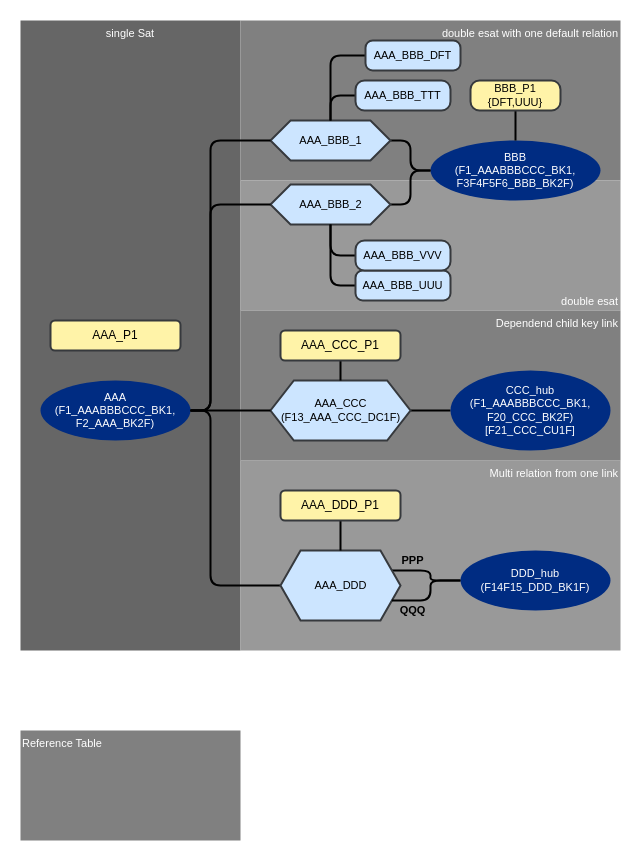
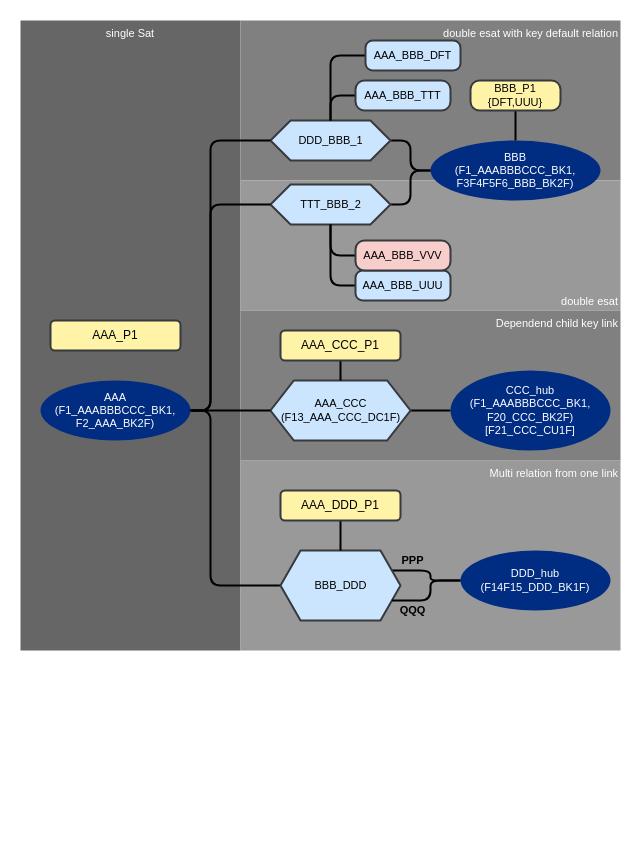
node "double esat with one default relation": label "double esat with one default relation" -> "double esat with key default relation"
node "AAA_BBB_1": label "AAA_BBB_1" -> "DDD_BBB_1"
node "AAA_BBB_2": label "AAA_BBB_2" -> "TTT_BBB_2"
node "AAA_BBB_VVV": fillcolor #cce5ff -> #f8cecc
node "AAA_DDD": label "AAA_DDD" -> "BBB_DDD"
node "Reference Table": removed
